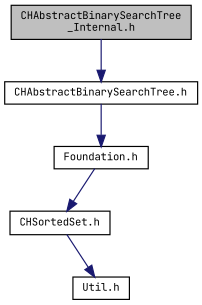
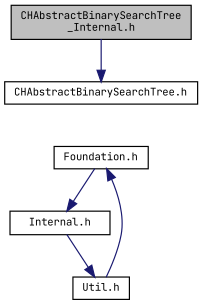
edge "CHAbstractBinarySearchTree.h" -> "Foundation.h": now "Util.h" -> "Foundation.h"
node "CHSortedSet.h": label "CHSortedSet.h" -> "Internal.h"
